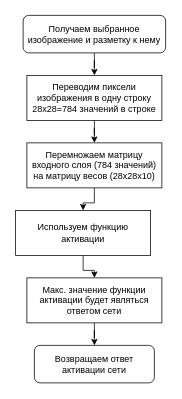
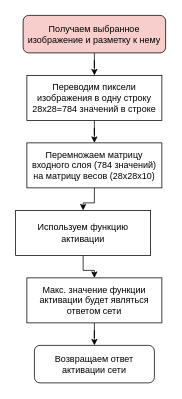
node "Получаем выбранное изображение и разметку к нему": fillcolor #ffffff -> #f8cecc
